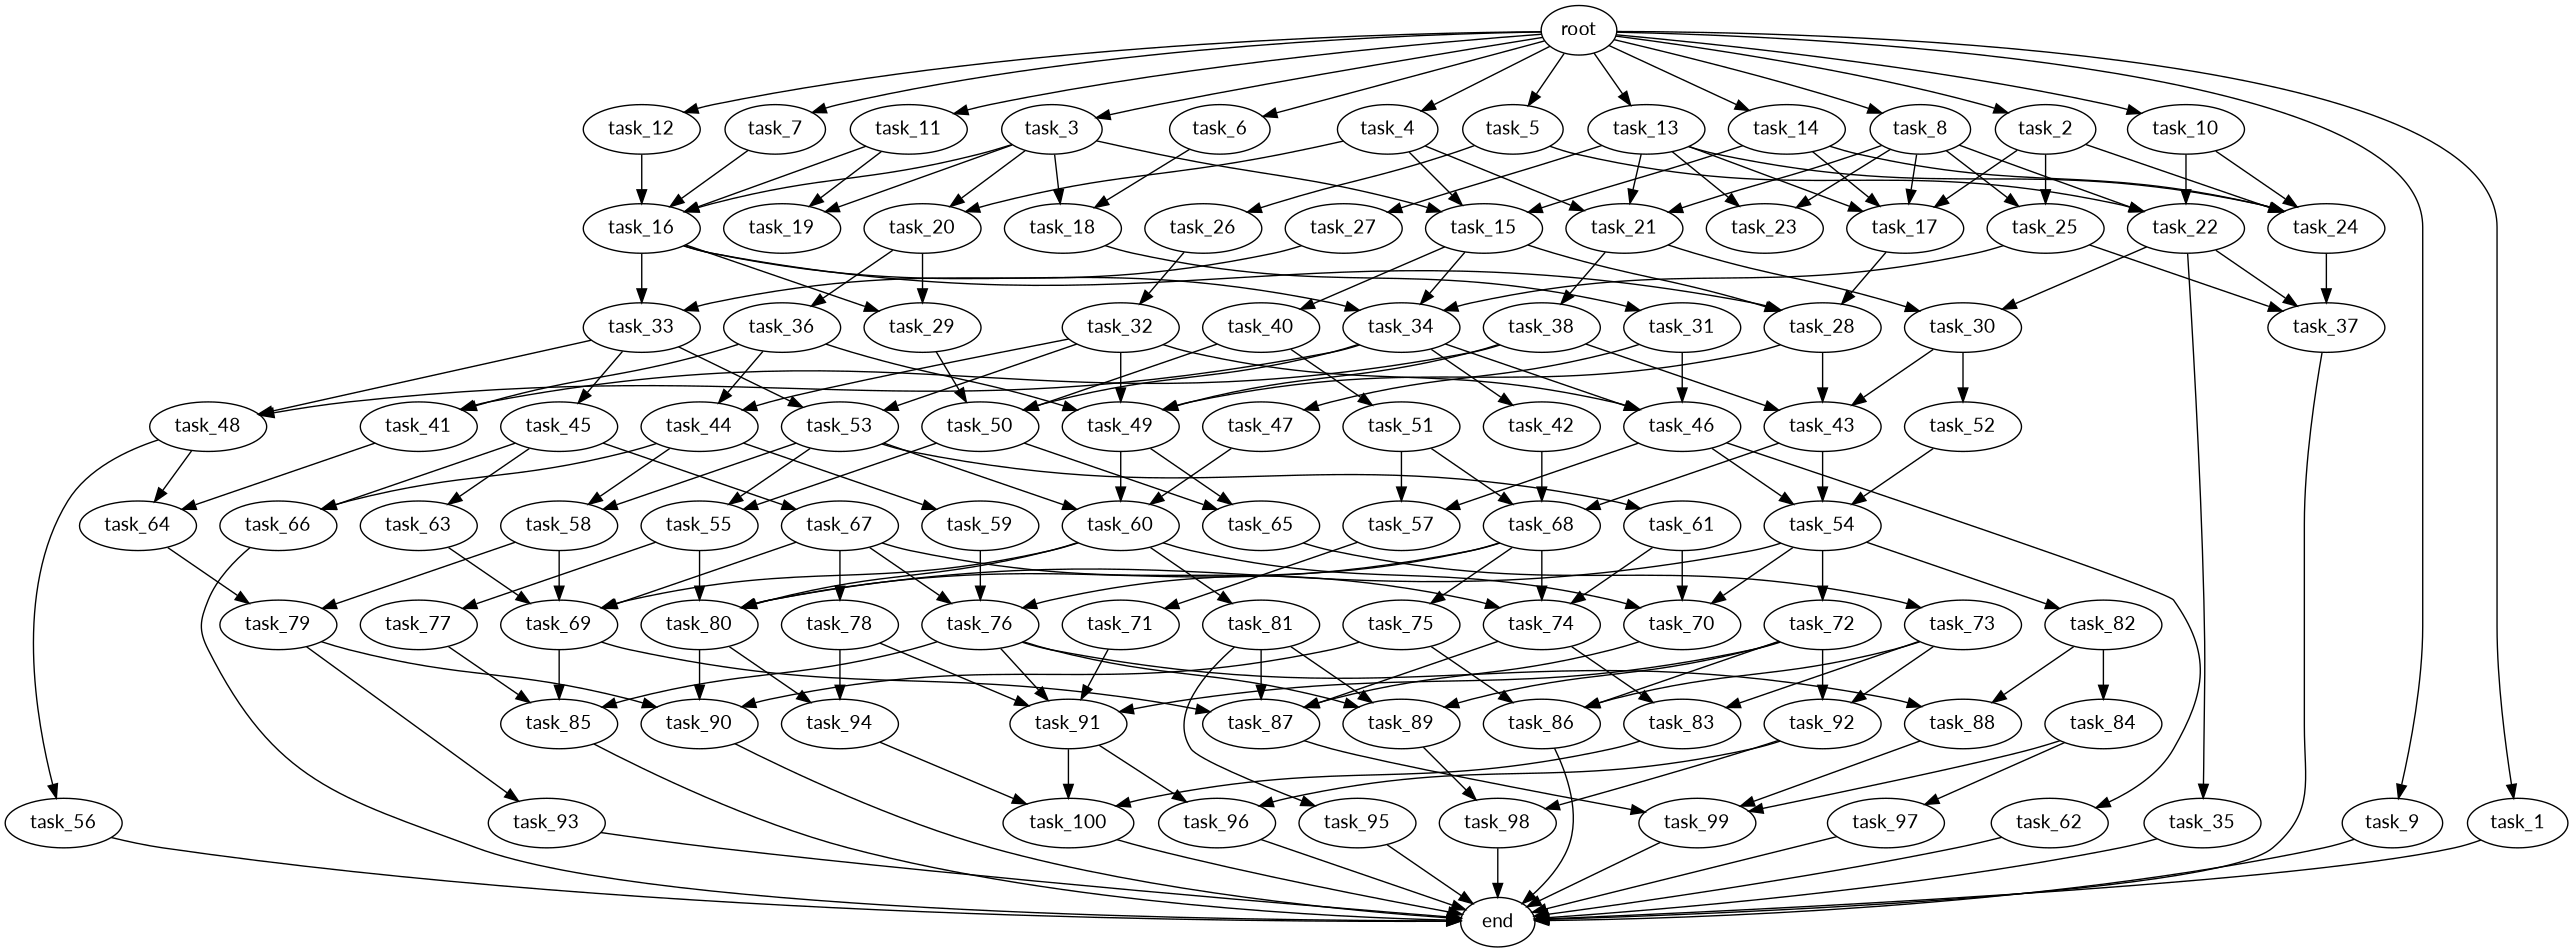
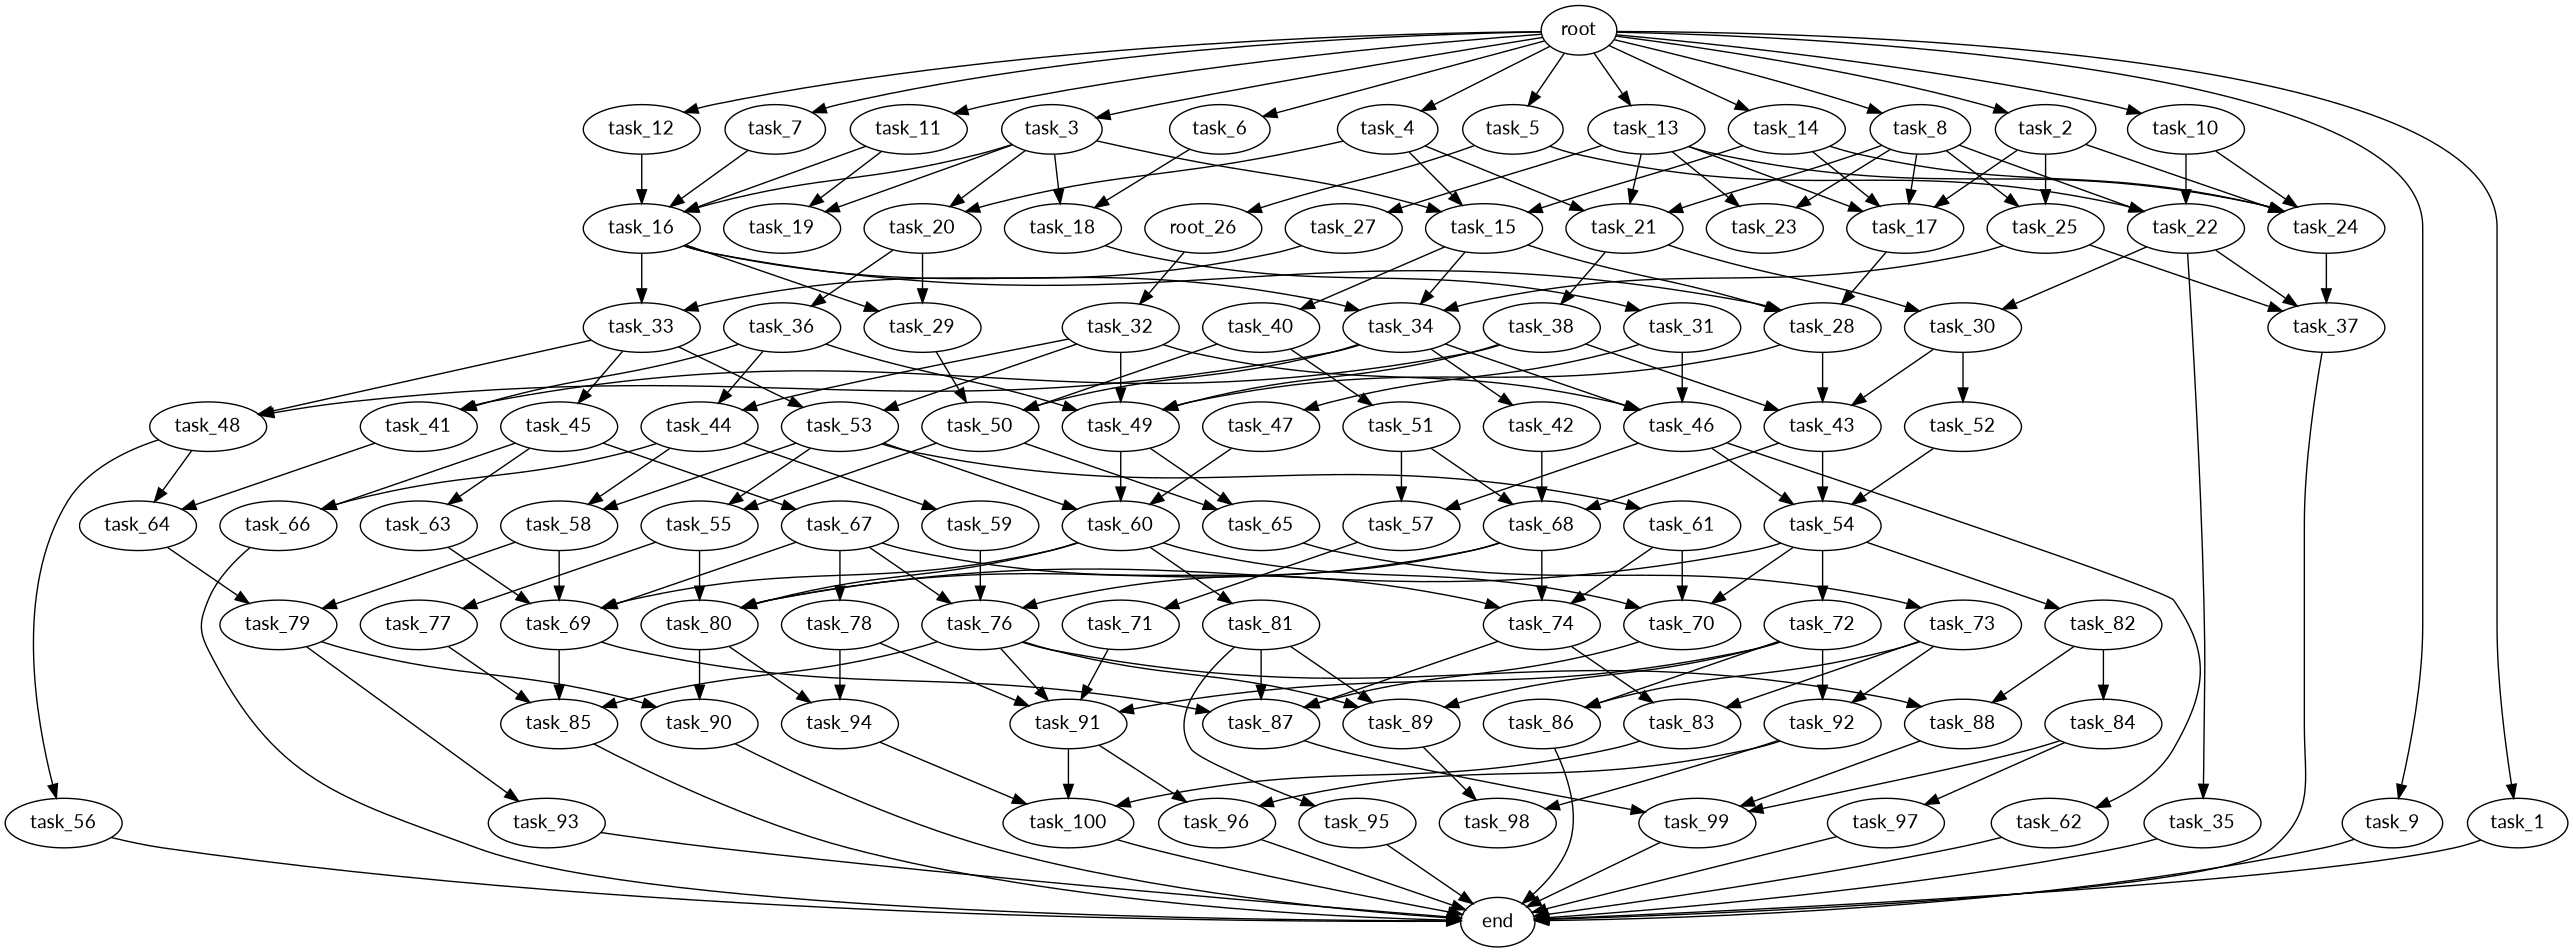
node "task_26": label "task_26" -> "root_26"
node "task_75": removed
edge "task_98" -> "end": removed
